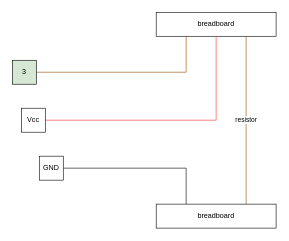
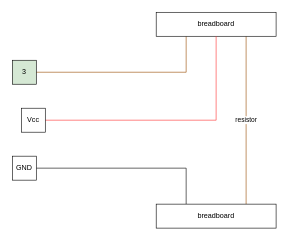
node "GND": moved (51, 168) -> (24, 168)
